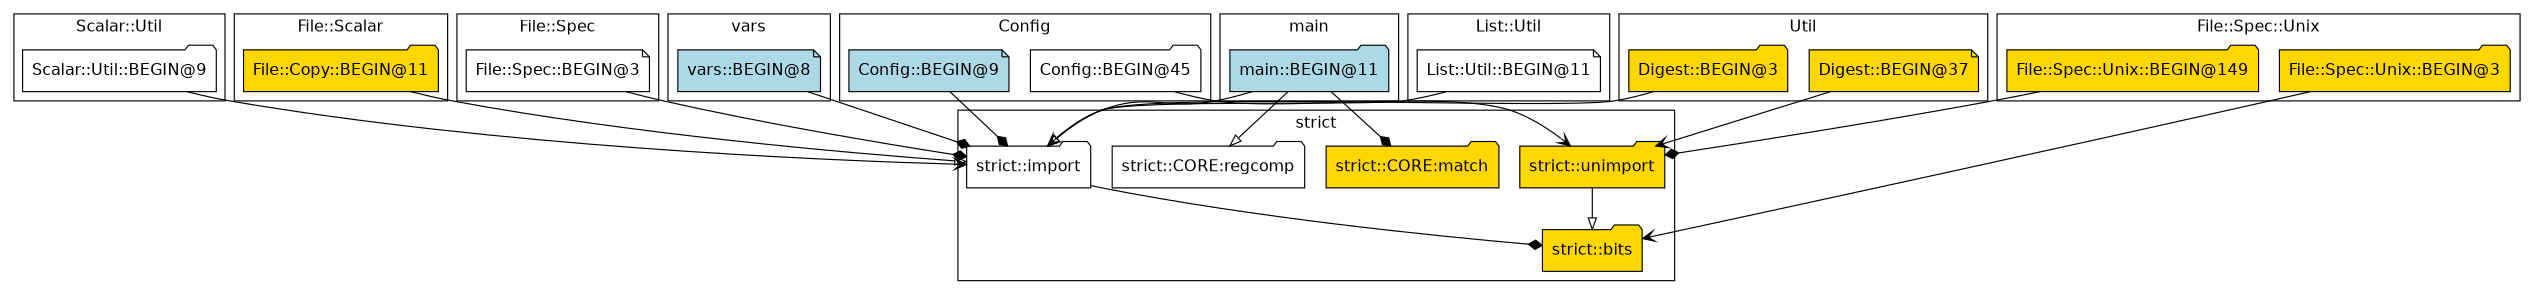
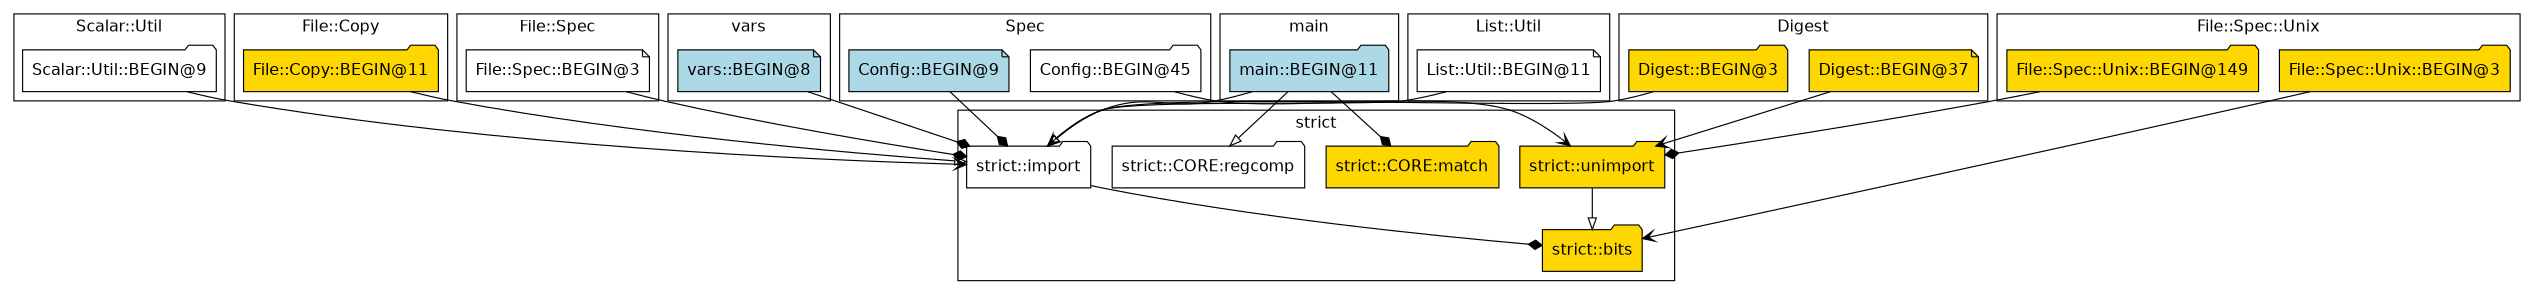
cluster "File::Scalar": label "File::Scalar" -> "File::Copy"
cluster "Config": label "Config" -> "Spec"
cluster "Util": label "Util" -> "Digest"
